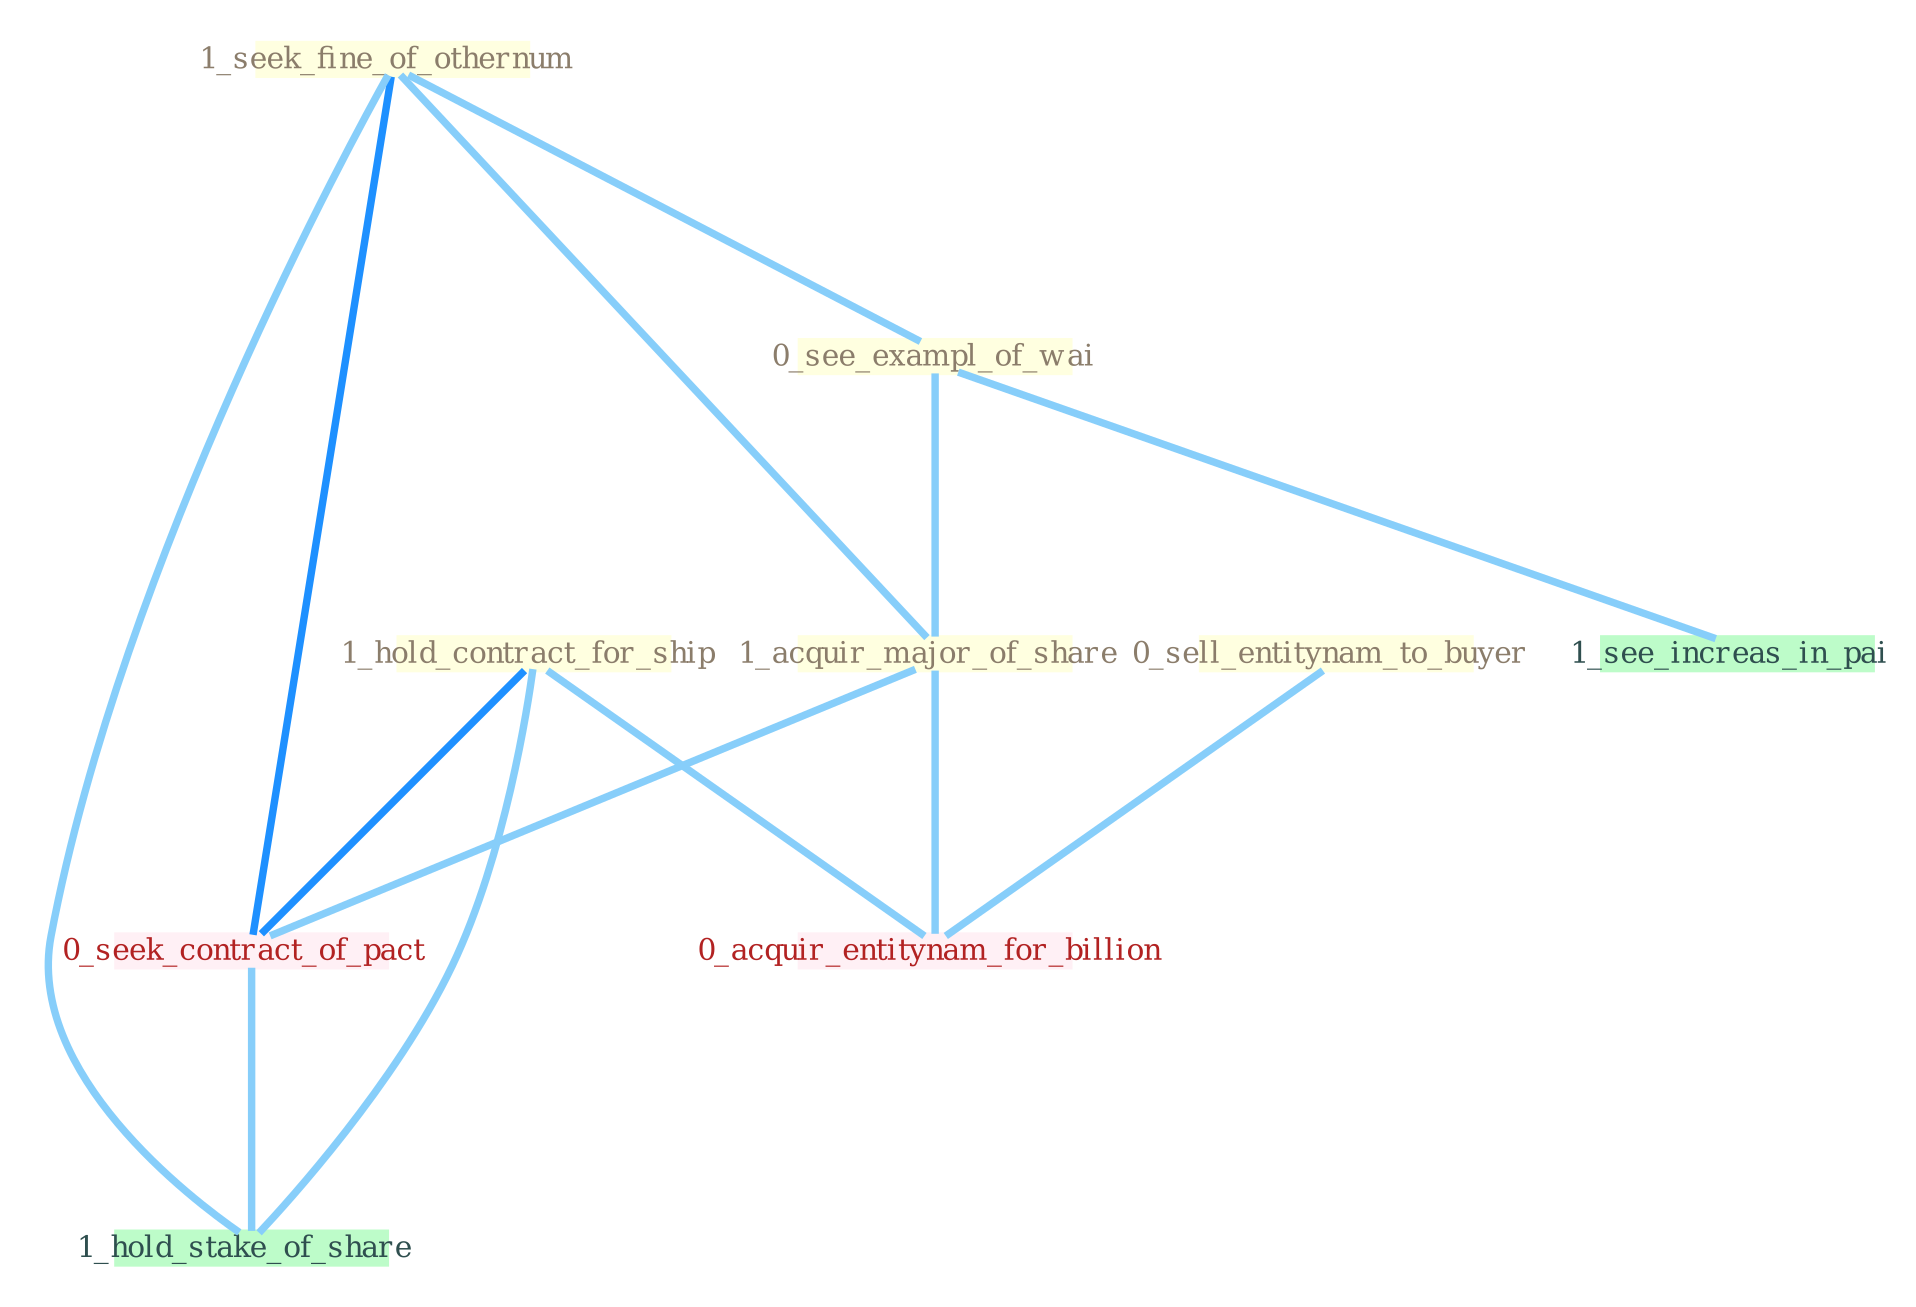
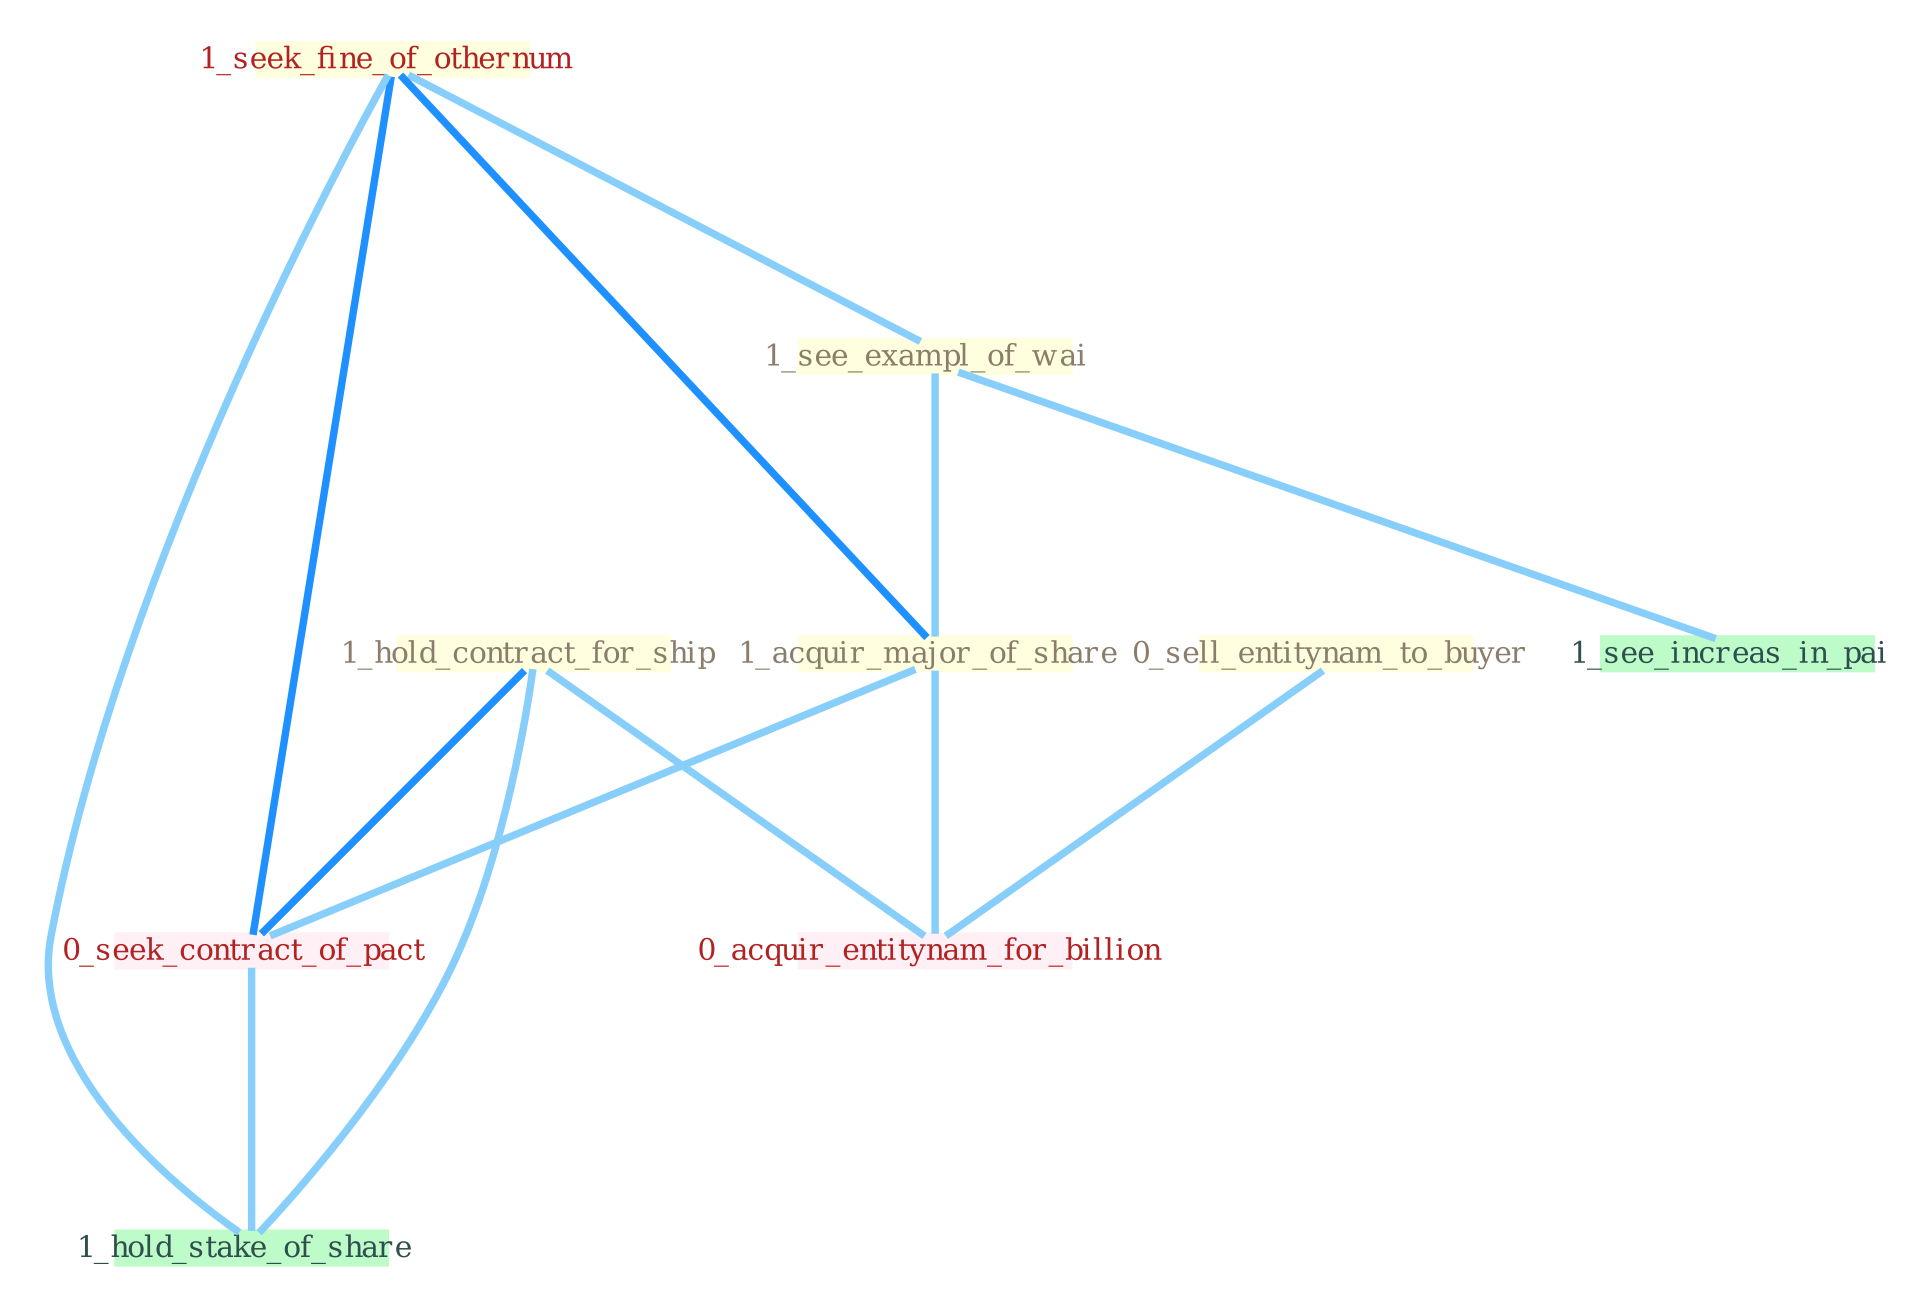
node "1_seek_fine_of_othernum": fontcolor #8b7d6b -> #b22222
edge "1_seek_fine_of_othernum" -- "1_acquir_major_of_share": color #87cefa -> #1e90ff
node "0_see_exampl_of_wai": label "0_see_exampl_of_wai" -> "1_see_exampl_of_wai"
